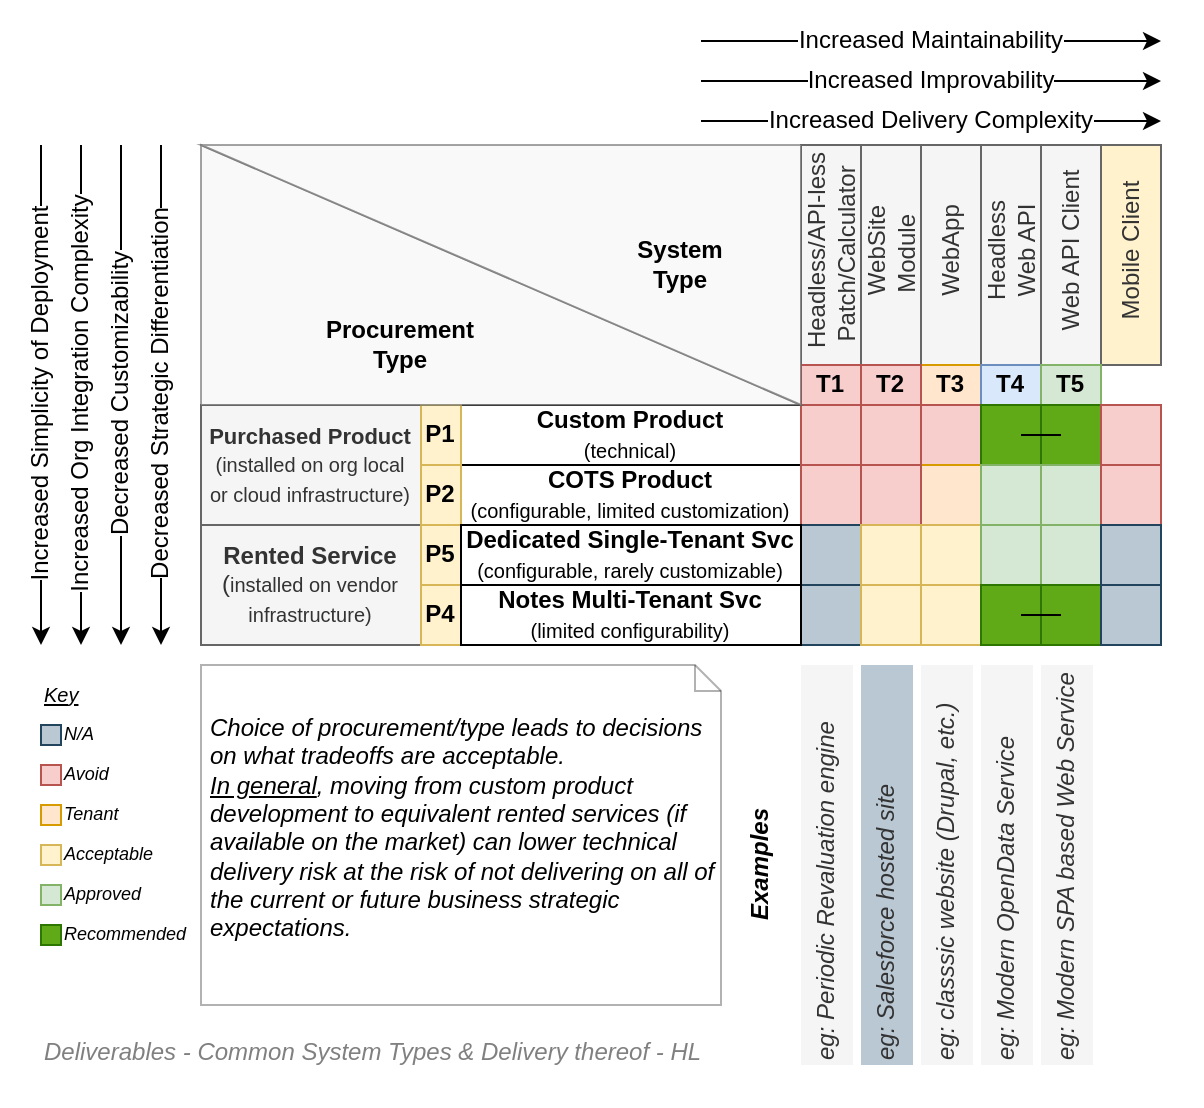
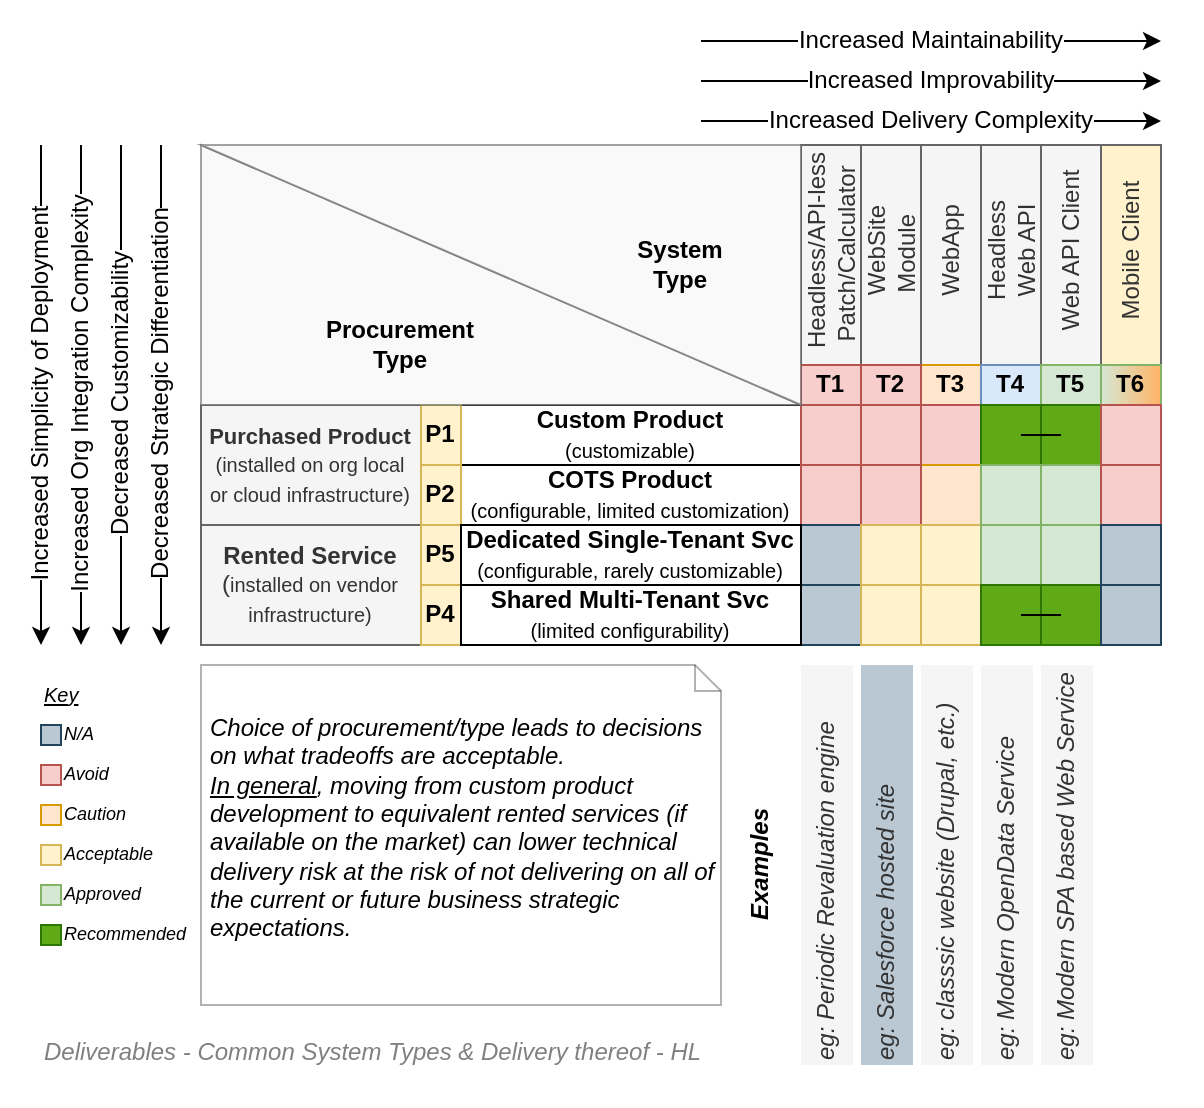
node "T6": added
node "Custom Product (technical)": label "Custom Product (technical)" -> "Custom Product (customizable)"
node "Notes Multi-Tenant Svc (limited configurability)": label "Notes Multi-Tenant Svc (limited configurability)" -> "Shared Multi-Tenant Svc (limited configurability)"
node "Tenant": label "Tenant" -> "Caution"
